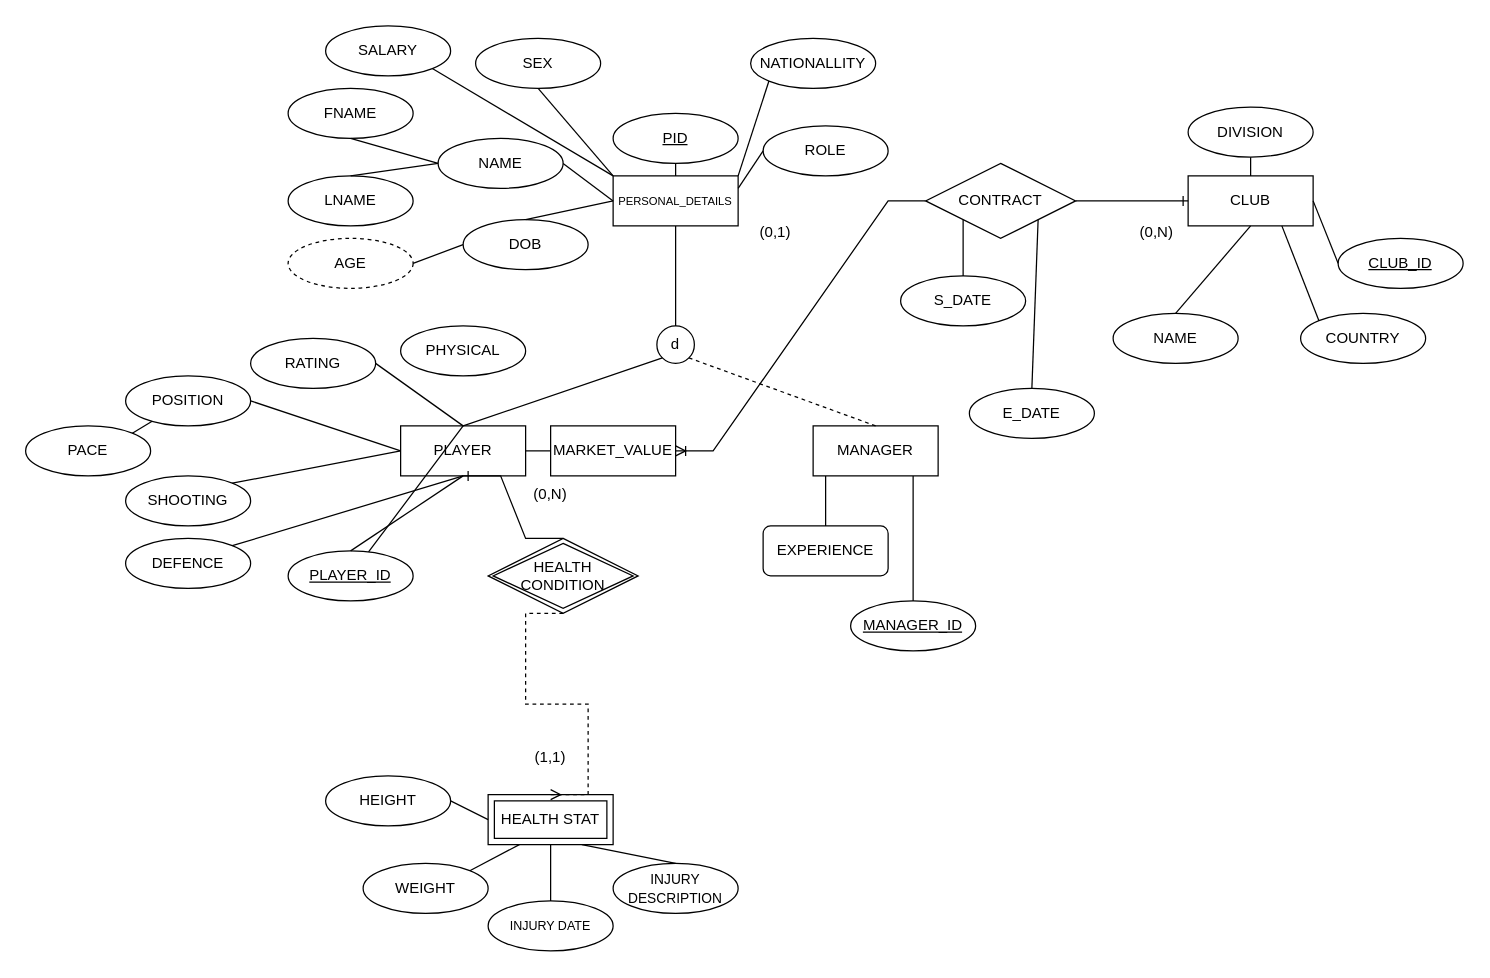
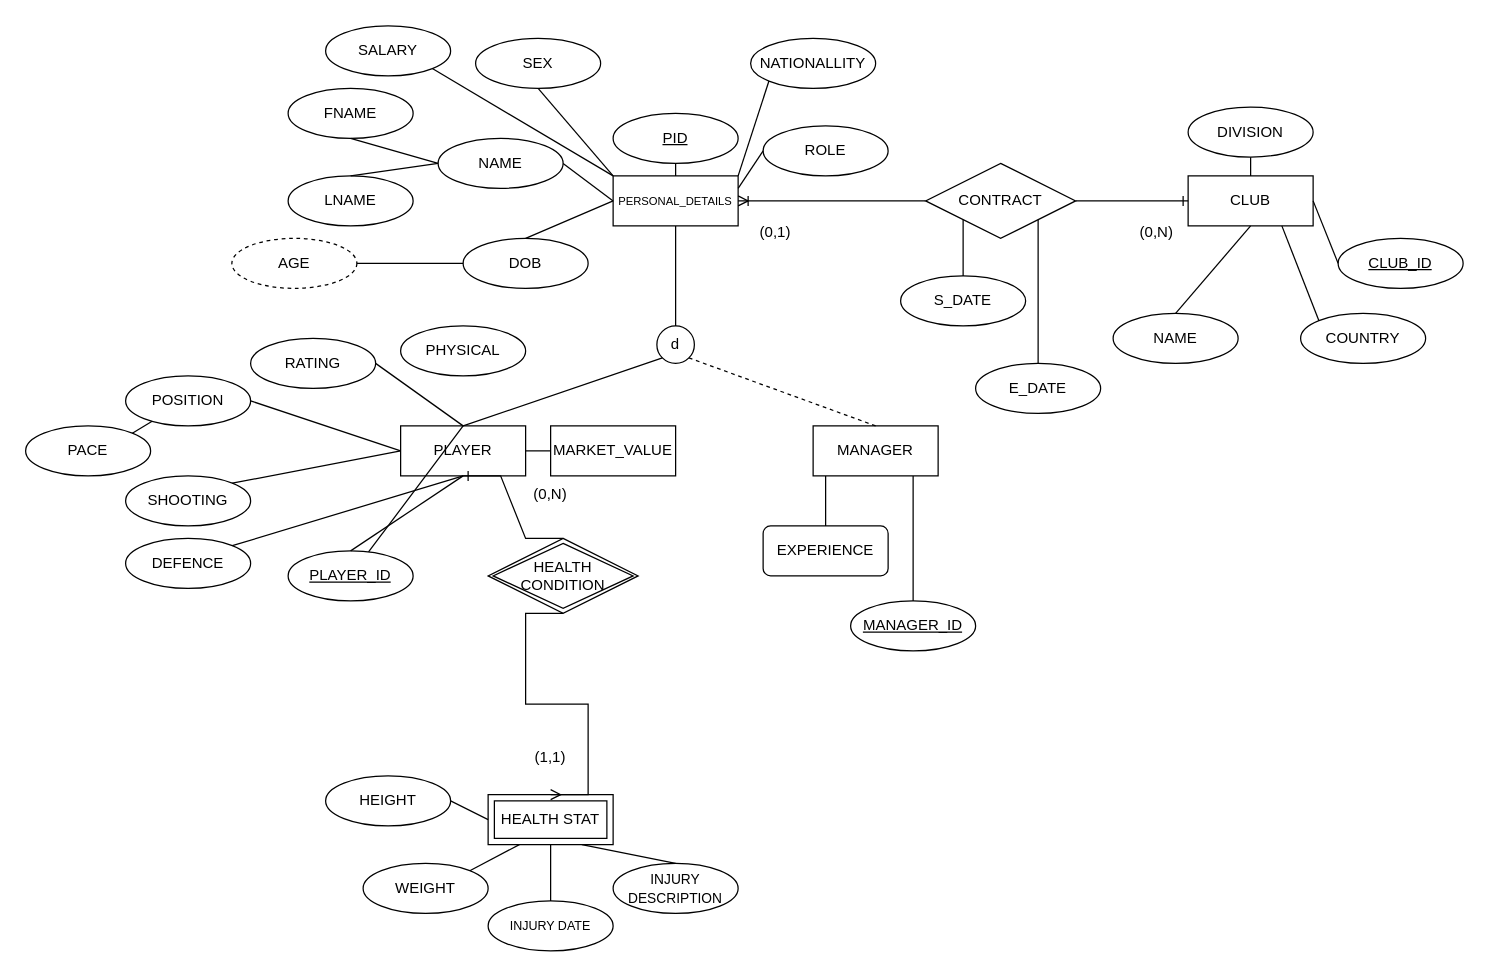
node "DOB": moved (526, 244) -> (526, 263)
node "AGE": moved (351, 263) -> (294, 263)
edge "CONTRACT" -> "MARKET_VALUE": now "CONTRACT" -> "PERSONAL_DETAILS"
node "E_DATE": moved (1032, 413) -> (1038, 388)
edge "HEALTH CONDITION" -> "HEALTH STAT": style dashed -> solid
